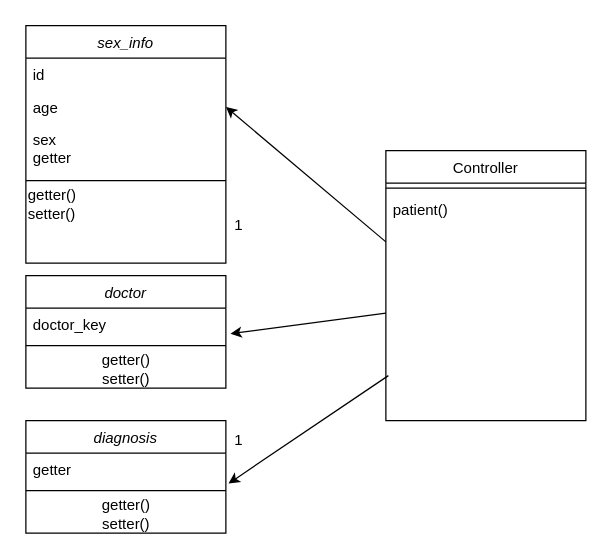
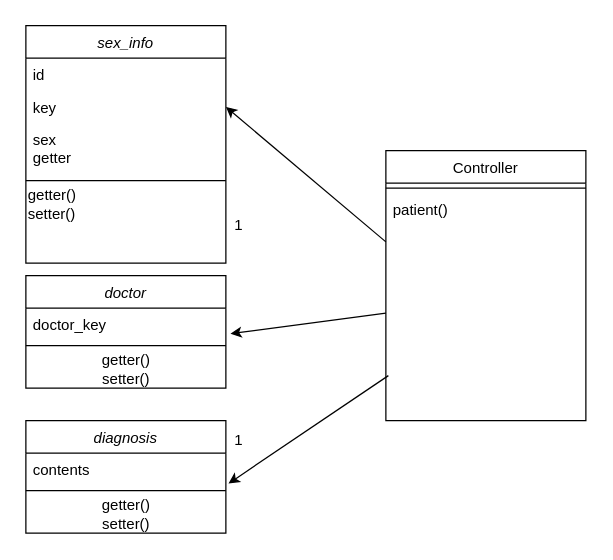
node "age": label "age" -> "key"
node "getter": label "getter" -> "contents"
